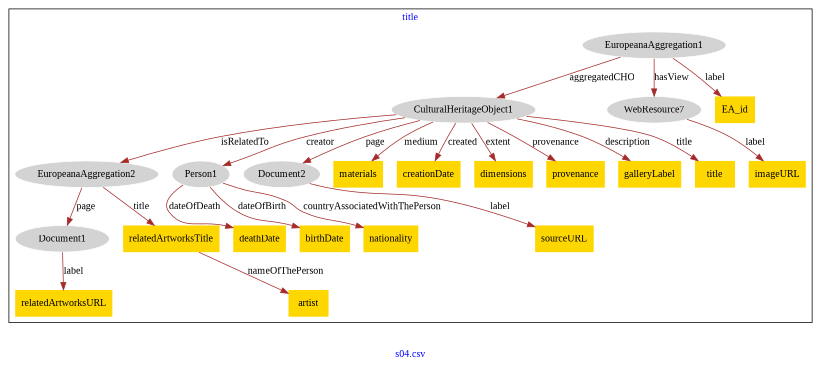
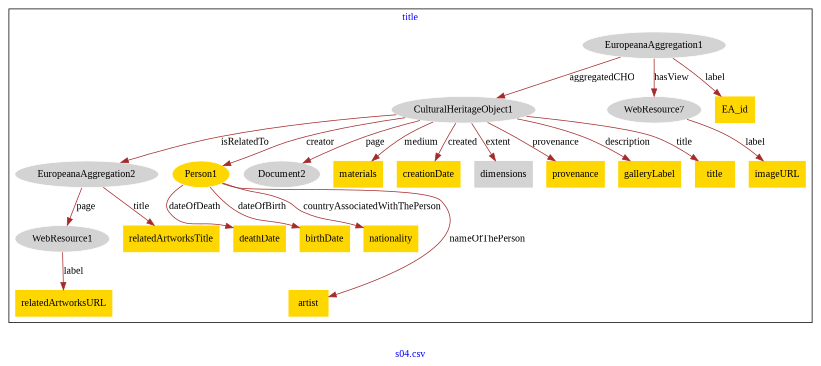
node "Person1": fillcolor lightgray -> gold
node "dimensions": fillcolor gold -> lightgray
node "Document1": label "Document1" -> "WebResource1"
node "sourceURL": removed
edge "relatedArtworksTitle" -> "artist": now "Person1" -> "artist"
